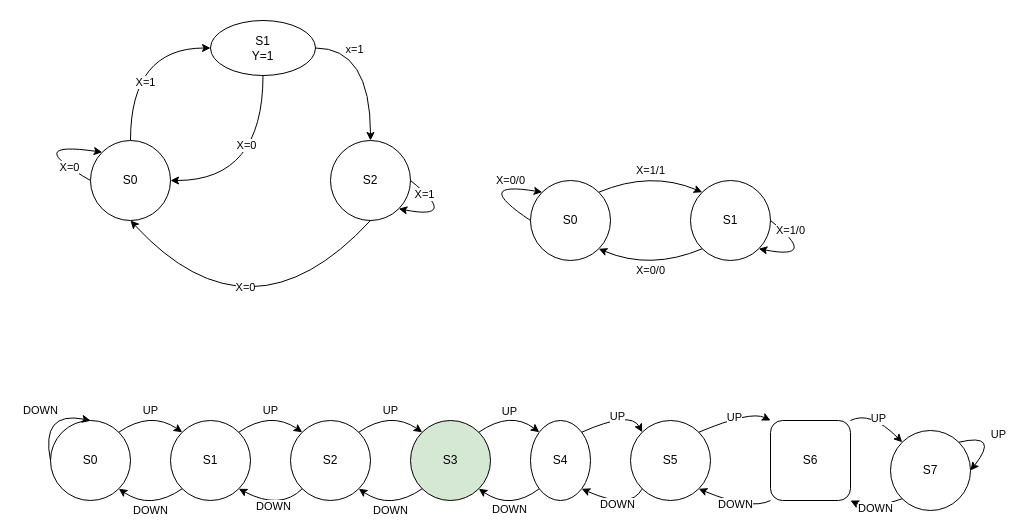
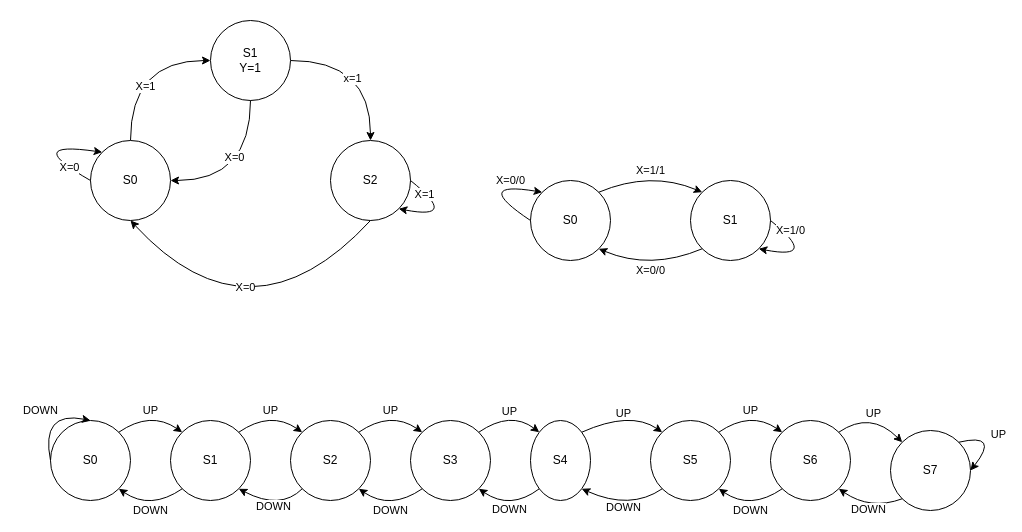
node "S1 Y=1": size 105x55 -> 80x80
node "S3": fillcolor #d5e8d4 -> #ffffff
node "S5": moved (671, 461) -> (691, 461)
node "S6": shape rounded rectangle -> ellipse
